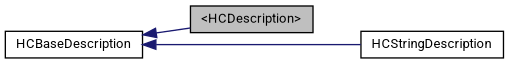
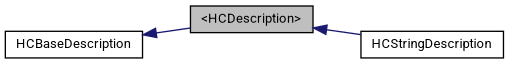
edge "HCStringDescription" -> "HCBaseDescription": now "HCStringDescription" -> "<HCDescription>"
